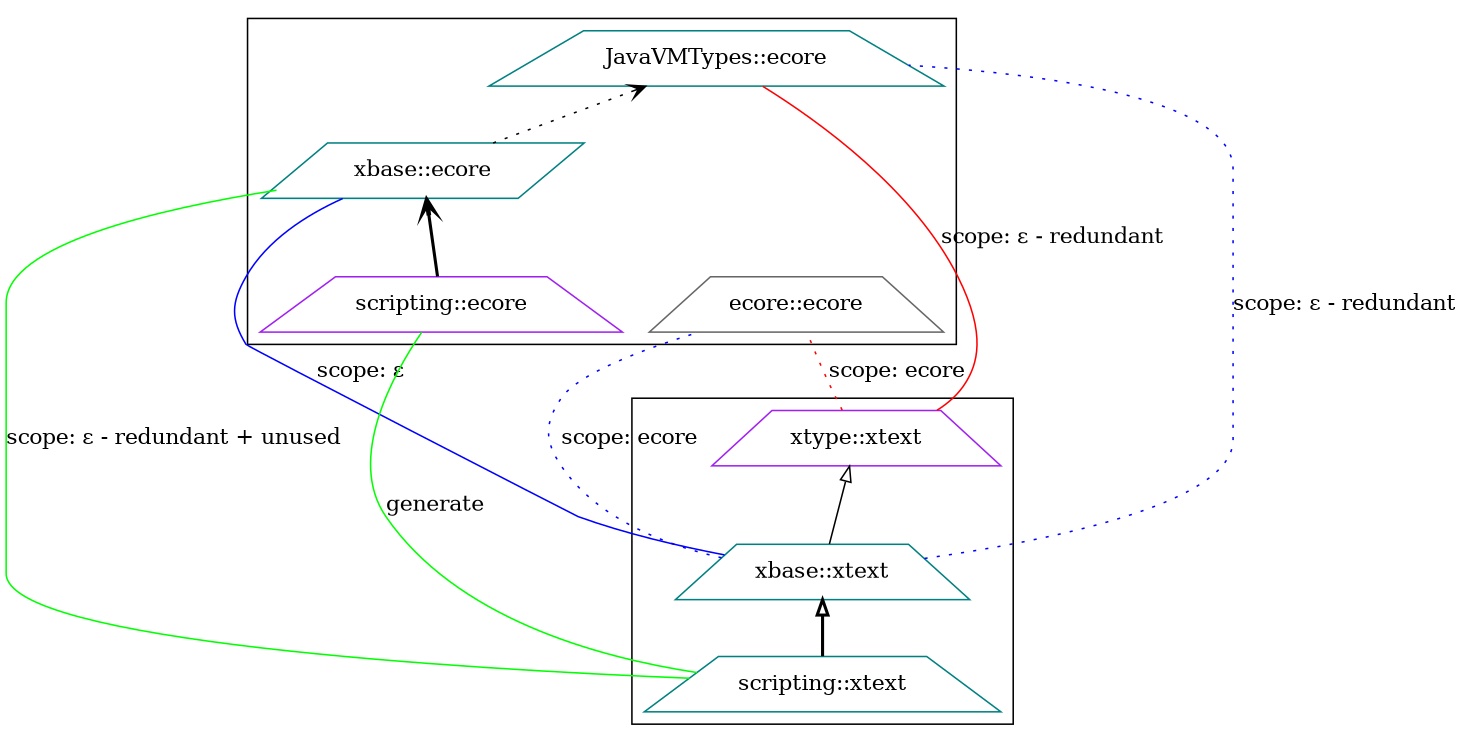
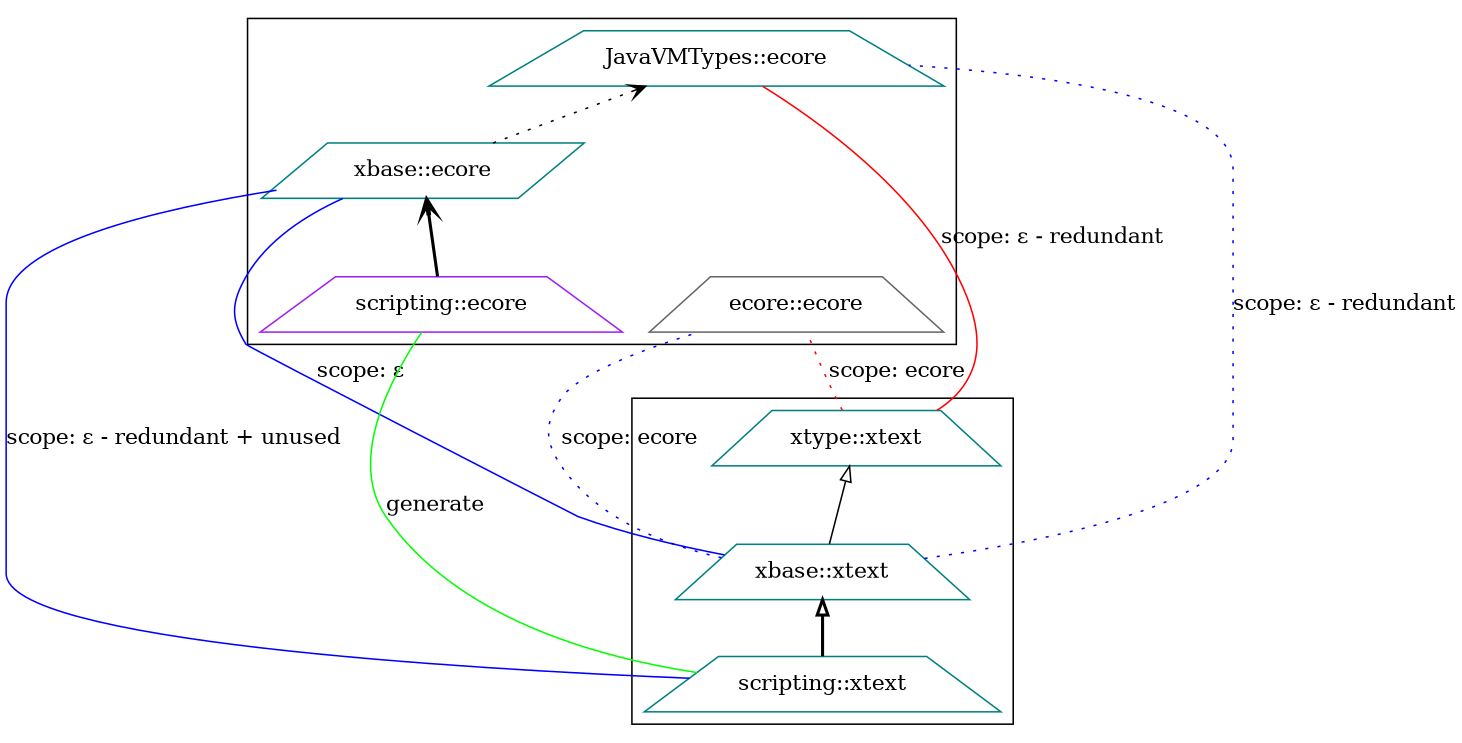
node "xtype::xtext": color purple -> teal
edge "scripting::xtext" -> "xbase::ecore": color green -> blue
